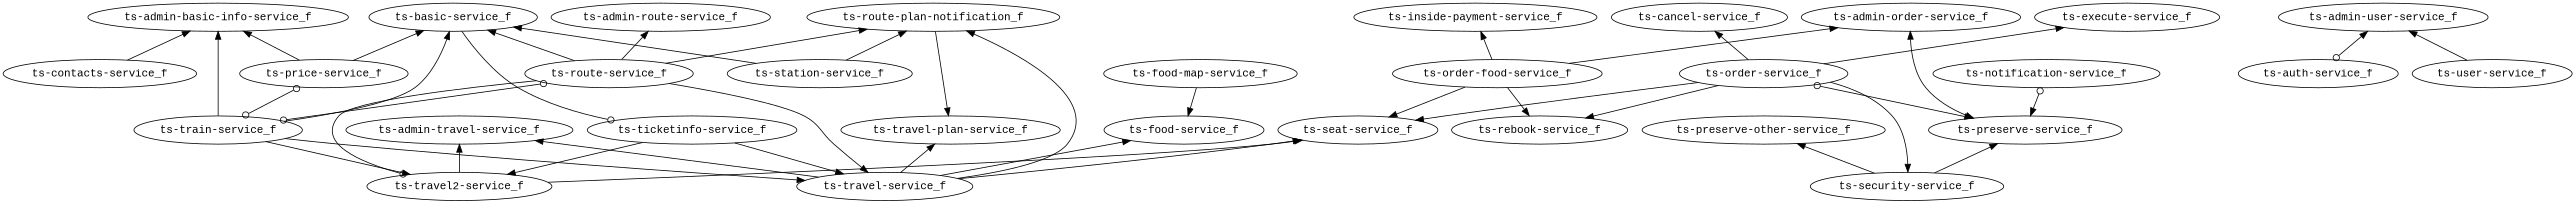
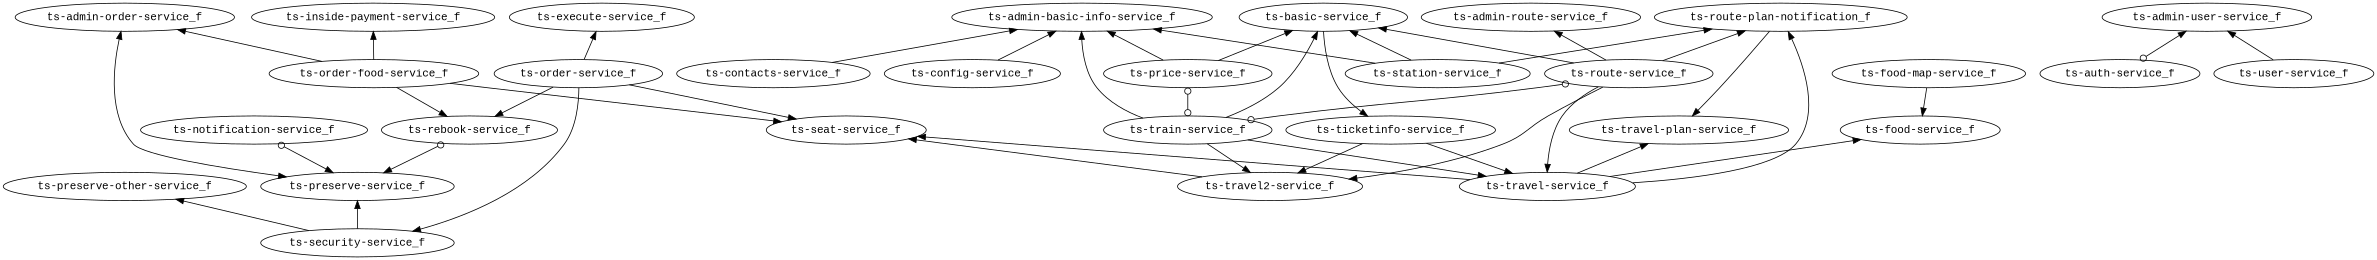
node "ts-cancel-service_f": removed
edge "ts-admin-basic-info-service_f" -- "ts-station-service_f": added
node "ts-config-service_f": added
edge "ts-basic-service_f" -> "ts-ticketinfo-service_f": arrowhead odot -> normal
edge "ts-route-service_f" -> "ts-travel2-service_f": arrowhead odot -> normal
edge "ts-order-service_f" -- "ts-preserve-service_f": now "ts-rebook-service_f" -- "ts-preserve-service_f"
node "ts-admin-travel-service_f": removed
